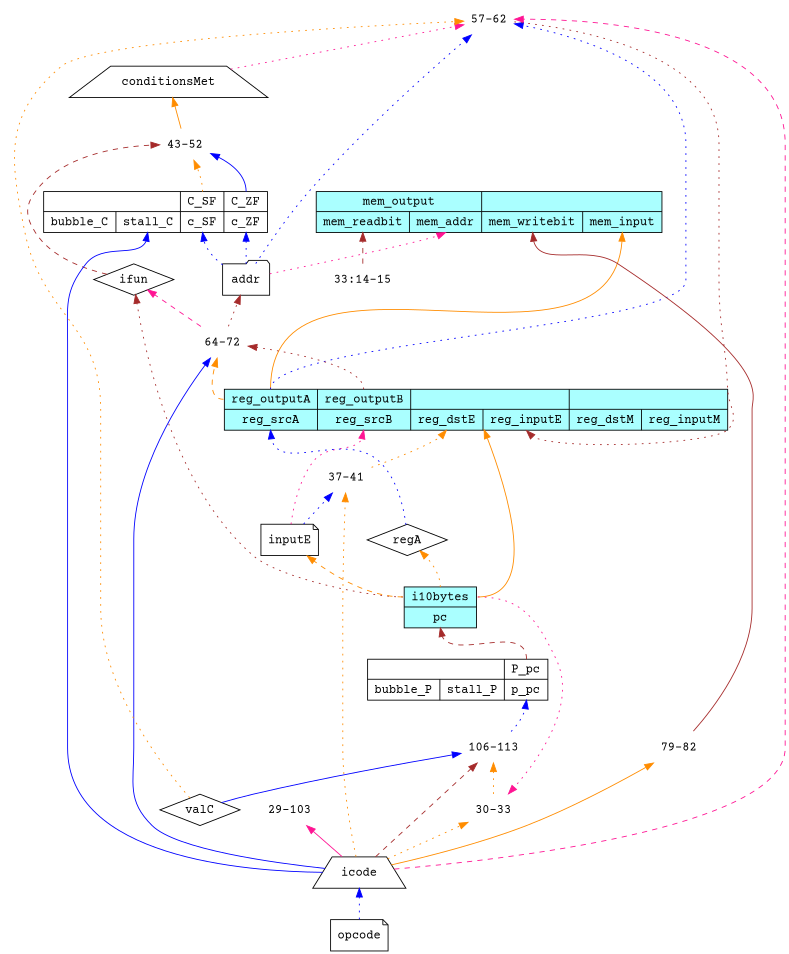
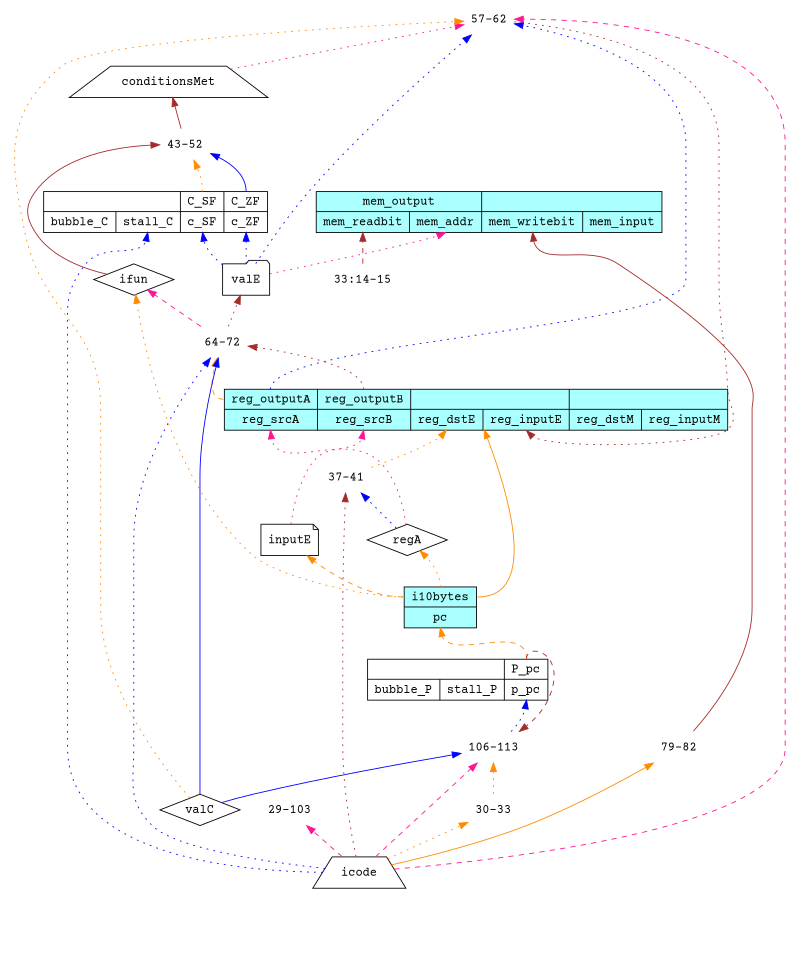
edge "43-52" -> "conditionsMet": color darkorange -> brown
edge "ifun" -> "43-52": style dashed -> solid
node "addr": label "addr" -> "valE"
edge "reg_outputA" -> "mem_output": removed
edge "regA" -> "reg_outputA": color blue -> deeppink
edge "i10bytes" -> "ifun": color brown -> darkorange
edge "inputE" -> "37-41": now "regA" -> "37-41"
edge "valC" -> "64-72": added
edge "icode" -> "bubble_C": style solid -> dotted
edge "bubble_P" -> "i10bytes": color brown -> darkorange
edge "i10bytes" -> "30-33": removed
edge "icode" -> "64-72": style solid -> dotted
edge "icode" -> "37-41": color darkorange -> brown
edge "bubble_P" -> "106-113": added
edge "icode" -> "106-113": color brown -> deeppink
edge "icode" -> "29-103": style solid -> dashed
node "opcode": removed
